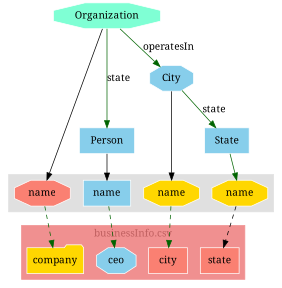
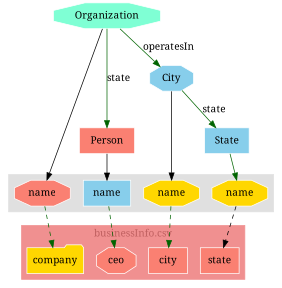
node "Person": fillcolor skyblue -> salmon
node "ceo": fillcolor skyblue -> salmon
